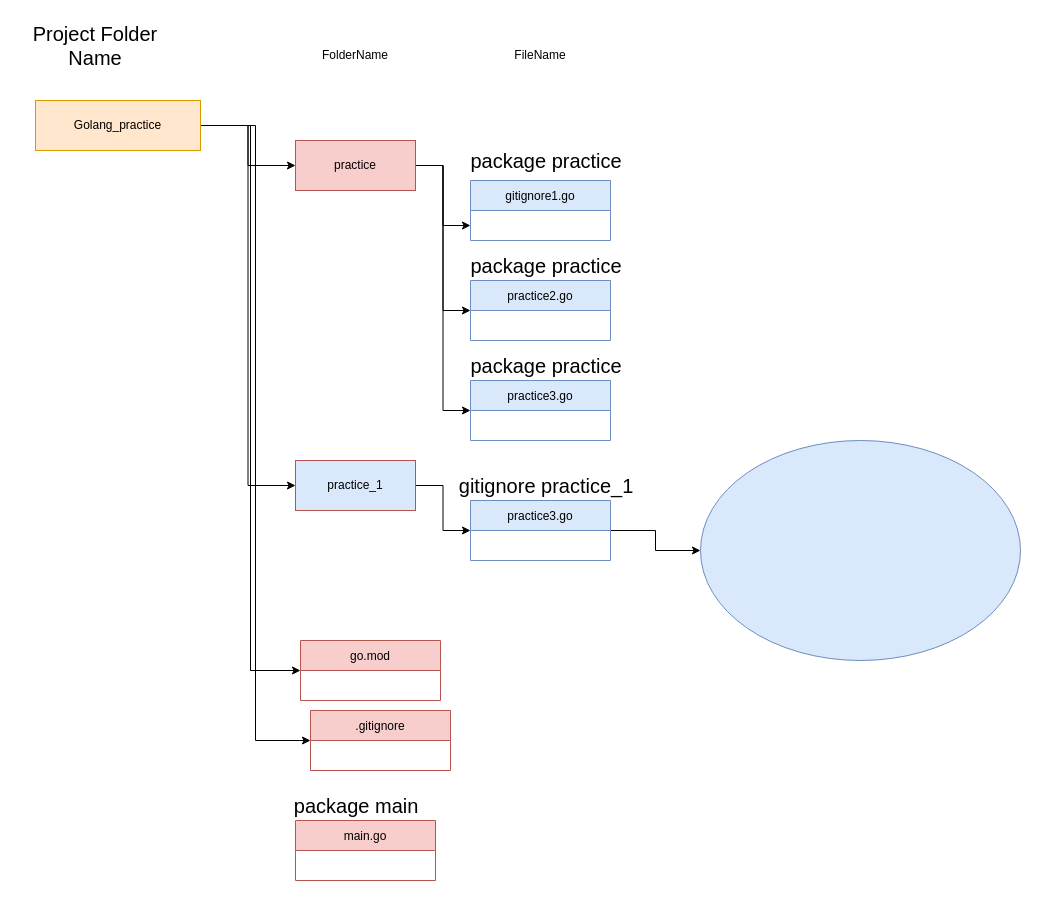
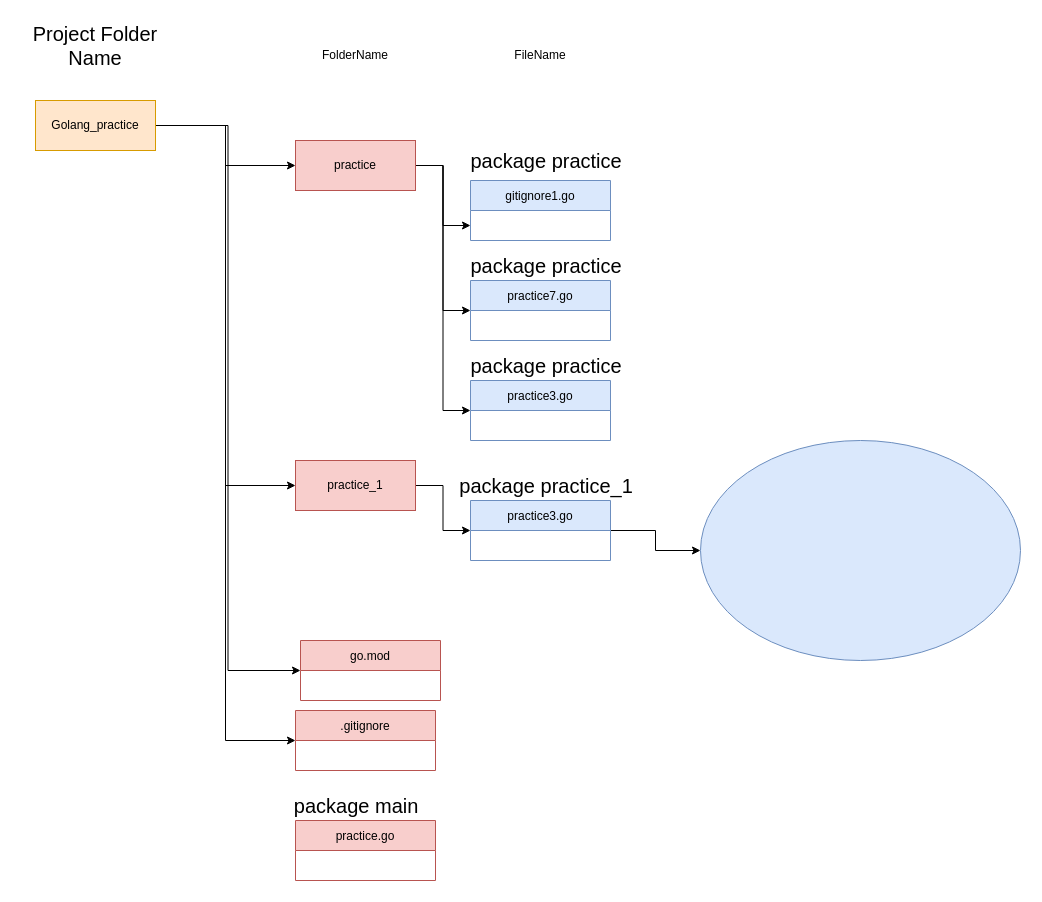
node "Golang_practice": size 165x50 -> 120x50
node "practice2.go": label "practice2.go" -> "practice7.go"
node "practice_1": fillcolor #dae8fc -> #f8cecc
node "gitignore practice_1": label "gitignore practice_1" -> "package practice_1"
node ".gitignore": moved (381, 741) -> (366, 741)
node "main.go": label "main.go" -> "practice.go"
